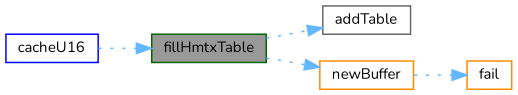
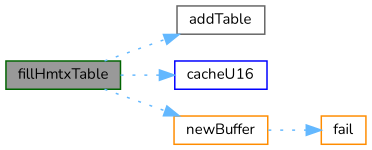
edge "cacheU16" -> "fillHmtxTable": reversed
